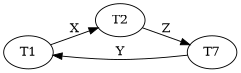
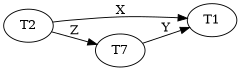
edge "T1" -> "T2": reversed
